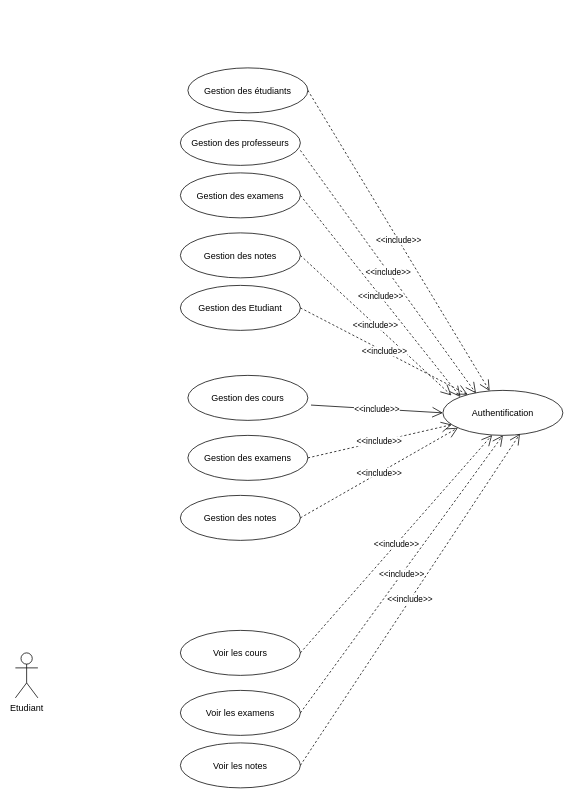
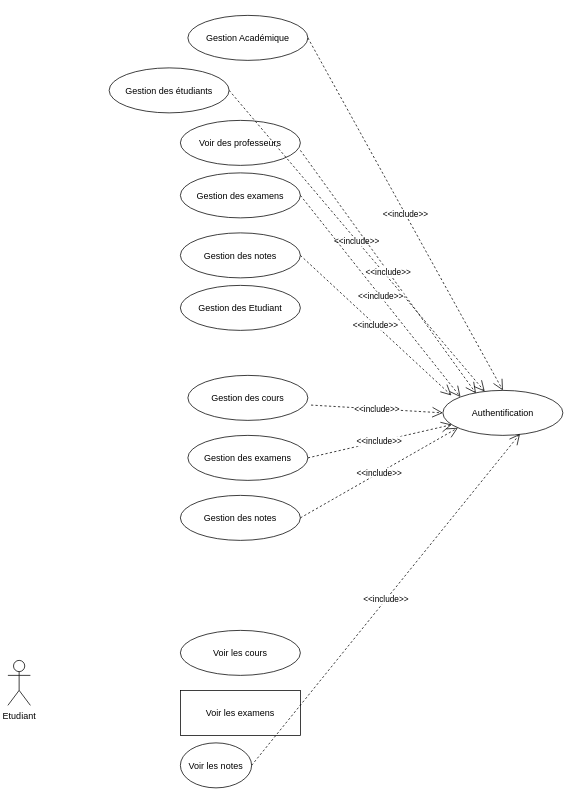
node "Gestion Académique": added
node "Gestion des étudiants": moved (248, 90) -> (169, 90)
node "Gestion des professeurs": label "Gestion des professeurs" -> "Voir des professeurs"
edge "Gestion Académique" -> "Authentification": added, label "<<include>>"
edge "Gestion des Etudiant" -> "Authentification": removed, label "<<include>>"
edge "Gestion des cours" -> "Authentification": style solid -> dashed
edge "Voir les examens" -> "Authentification": removed, label "<<include>>"
edge "Voir les cours" -> "Authentification": removed, label "<<include>>"
node "Etudiant": moved (27, 675) -> (19, 683)
node "Voir les examens": shape ellipse -> rectangle
node "Voir les notes": size 120x45 -> 71x45
